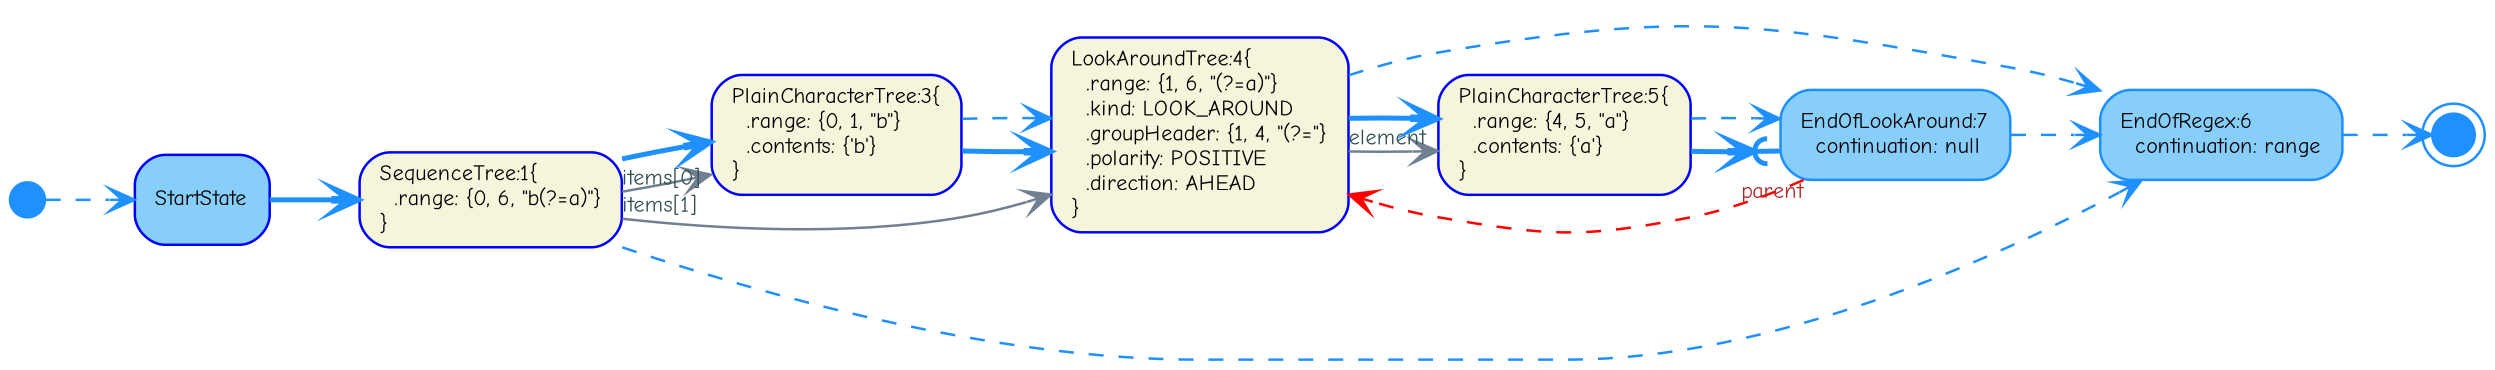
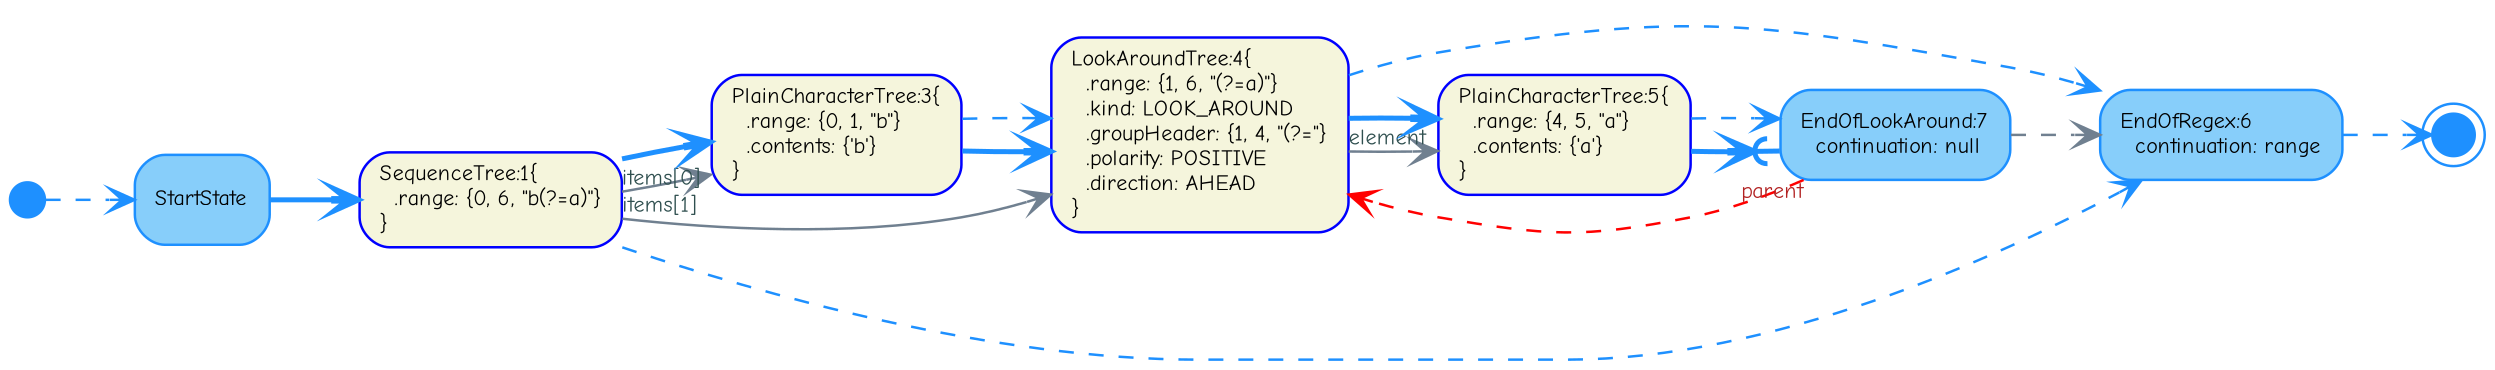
edge "EndOfLookAround:7 continuation: null" -- "EndOfRegex:6 continuation: range": color DodgerBlue -> SlateGray
node "StartState": color Blue -> DodgerBlue
